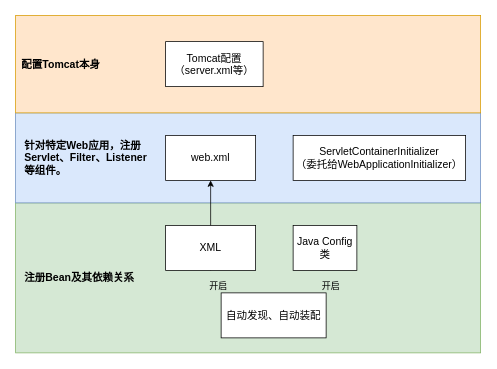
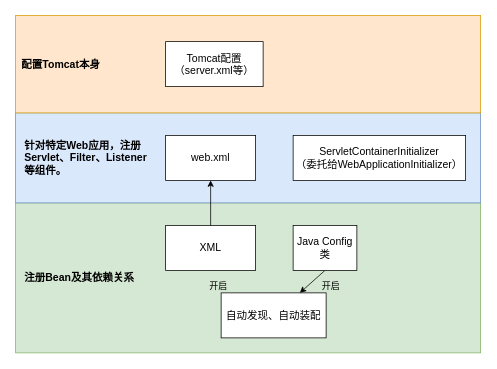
edge "Java Config类" -> "自动发现、自动装配": added
